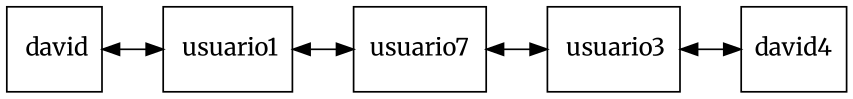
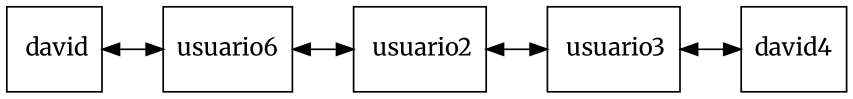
node "usuario1": label "usuario1" -> "usuario6"
node "usuario7": label "usuario7" -> "usuario2"
